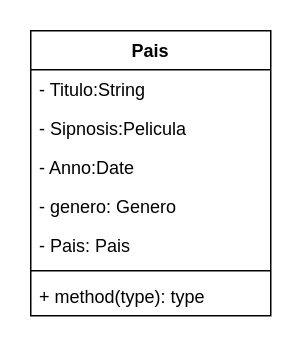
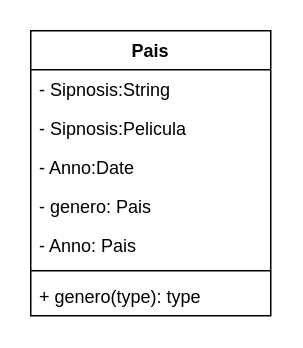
node "- Titulo:String": label "- Titulo:String" -> "- Sipnosis:String"
node "- genero: Genero": label "- genero: Genero" -> "- genero: Pais"
node "- Pais: Pais": label "- Pais: Pais" -> "- Anno: Pais"
node "+ method(type): type": label "+ method(type): type" -> "+ genero(type): type"
